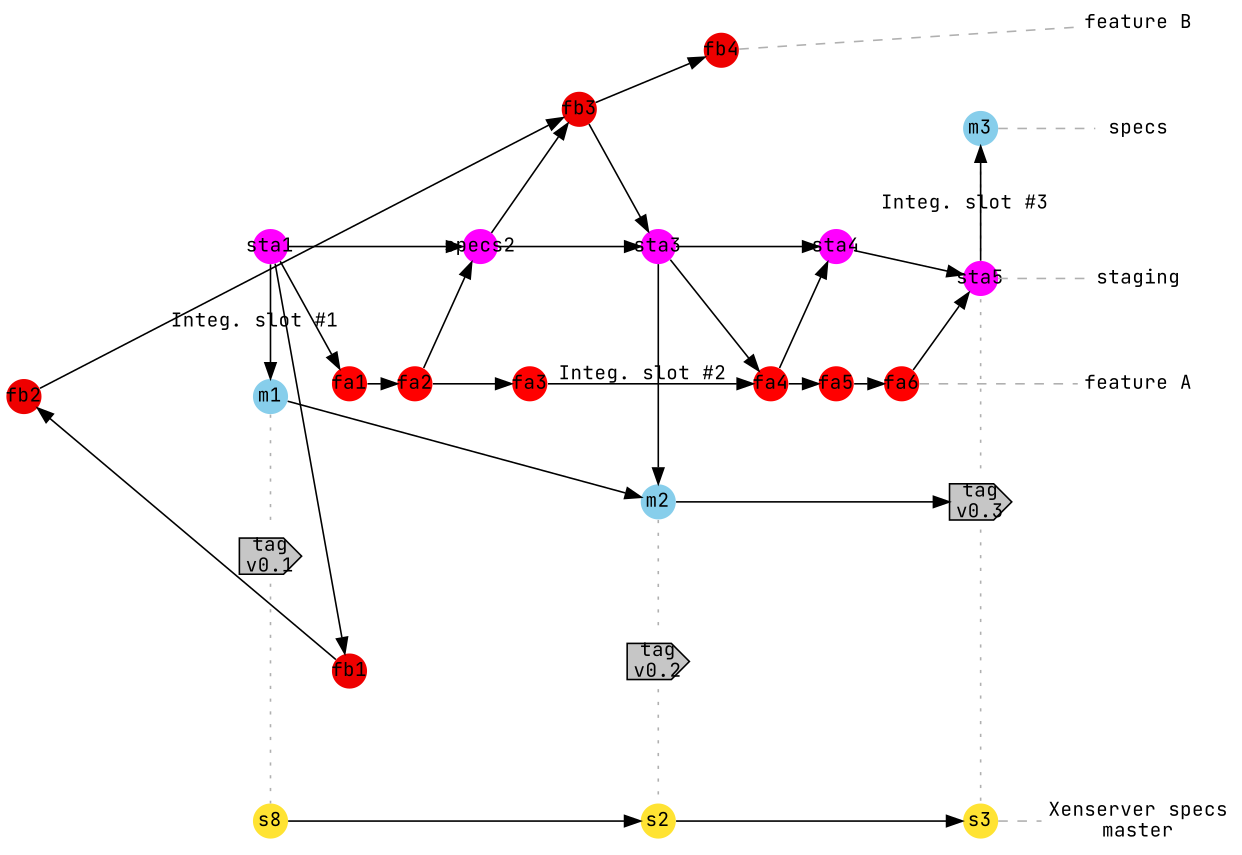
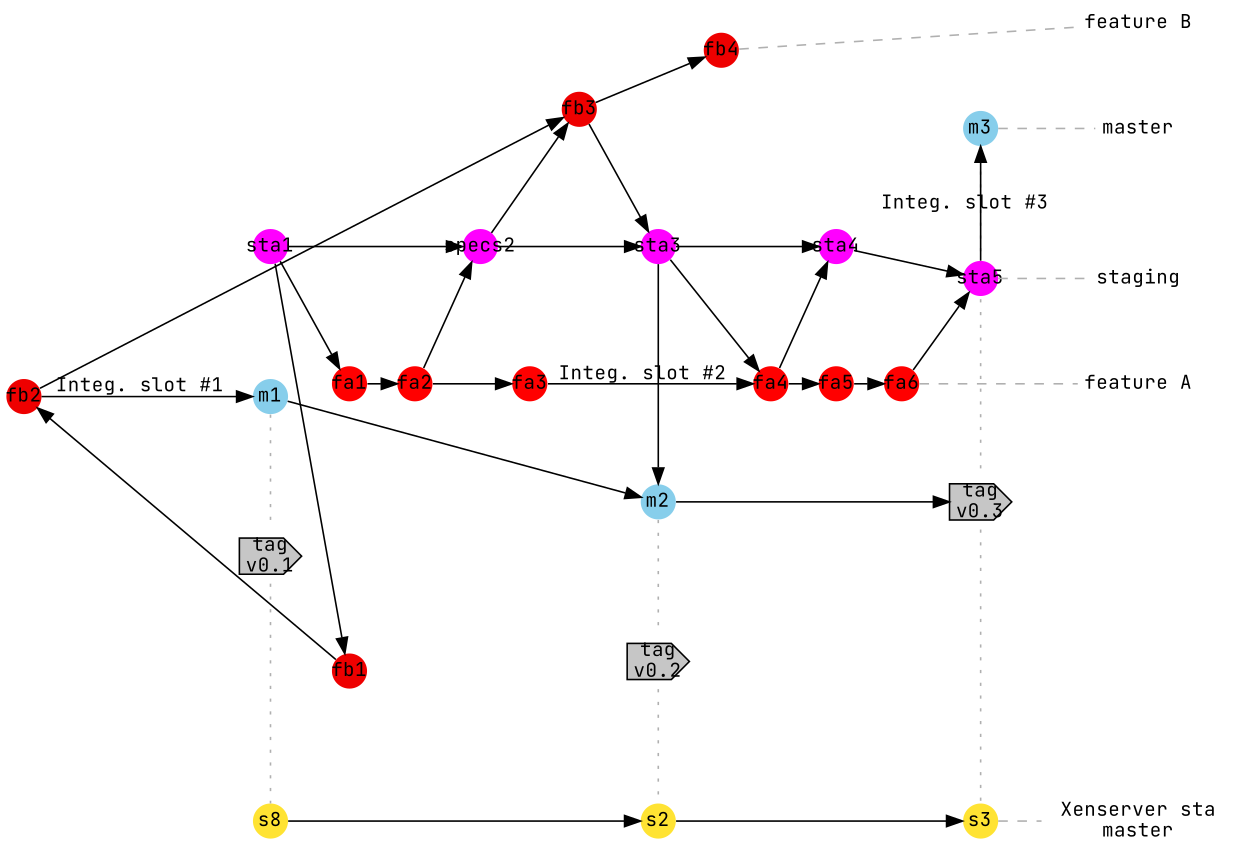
node "specs": label "specs" -> "master"
edge "sta1" -> "m1": now "fb2" -> "m1"
node "Xenserver specs master": label "Xenserver specs master" -> "Xenserver sta master"
